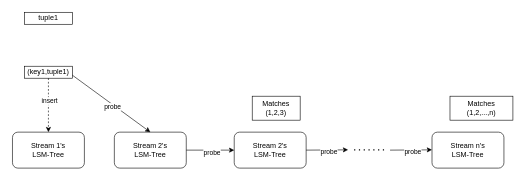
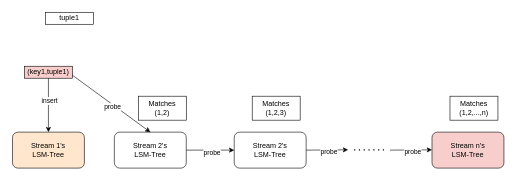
node "tuple1": moved (48, 18) -> (69, 18)
node "(key1,tuple1)": fillcolor #ffffff -> #f8cecc
edge "(key1,tuple1)" -> "Stream 1's LSM-Tree": style dashed -> solid
node "Matches (1,2)": added
node "Matches (1,2,...,n)": size 63x24 -> 48x24
node "Stream 1's LSM-Tree": fillcolor #ffffff -> #ffe6cc
node "Stream n's LSM-Tree": fillcolor #ffffff -> #f8cecc
